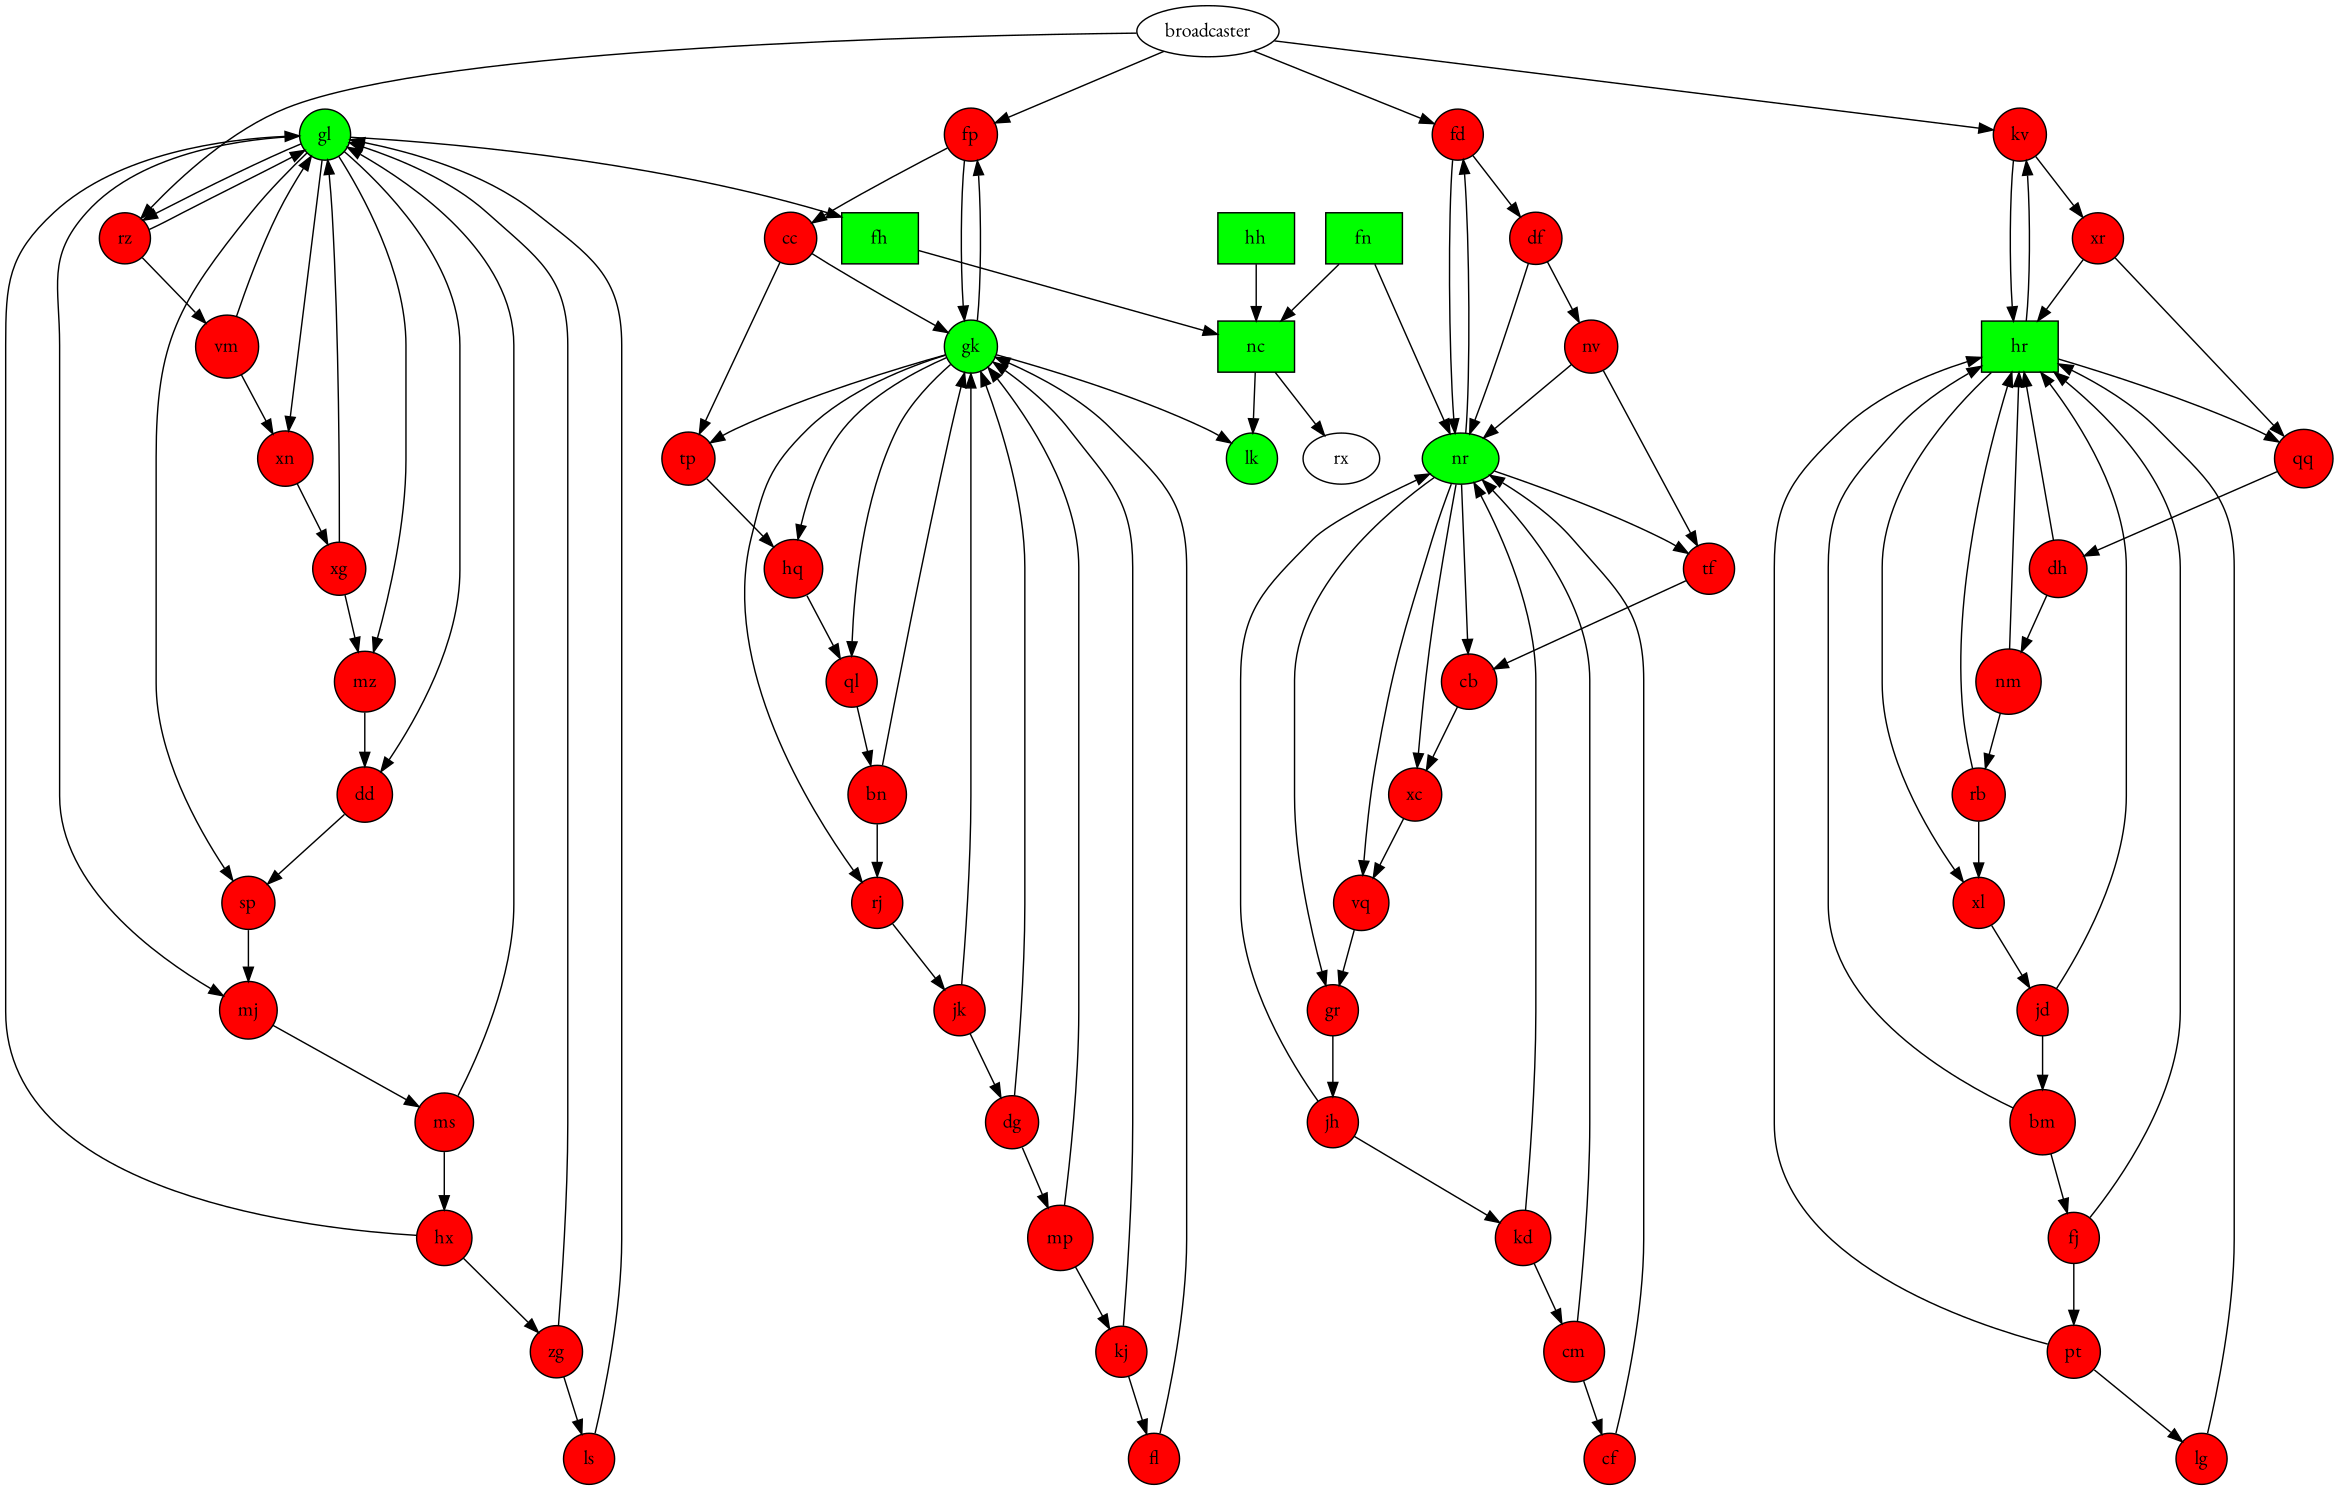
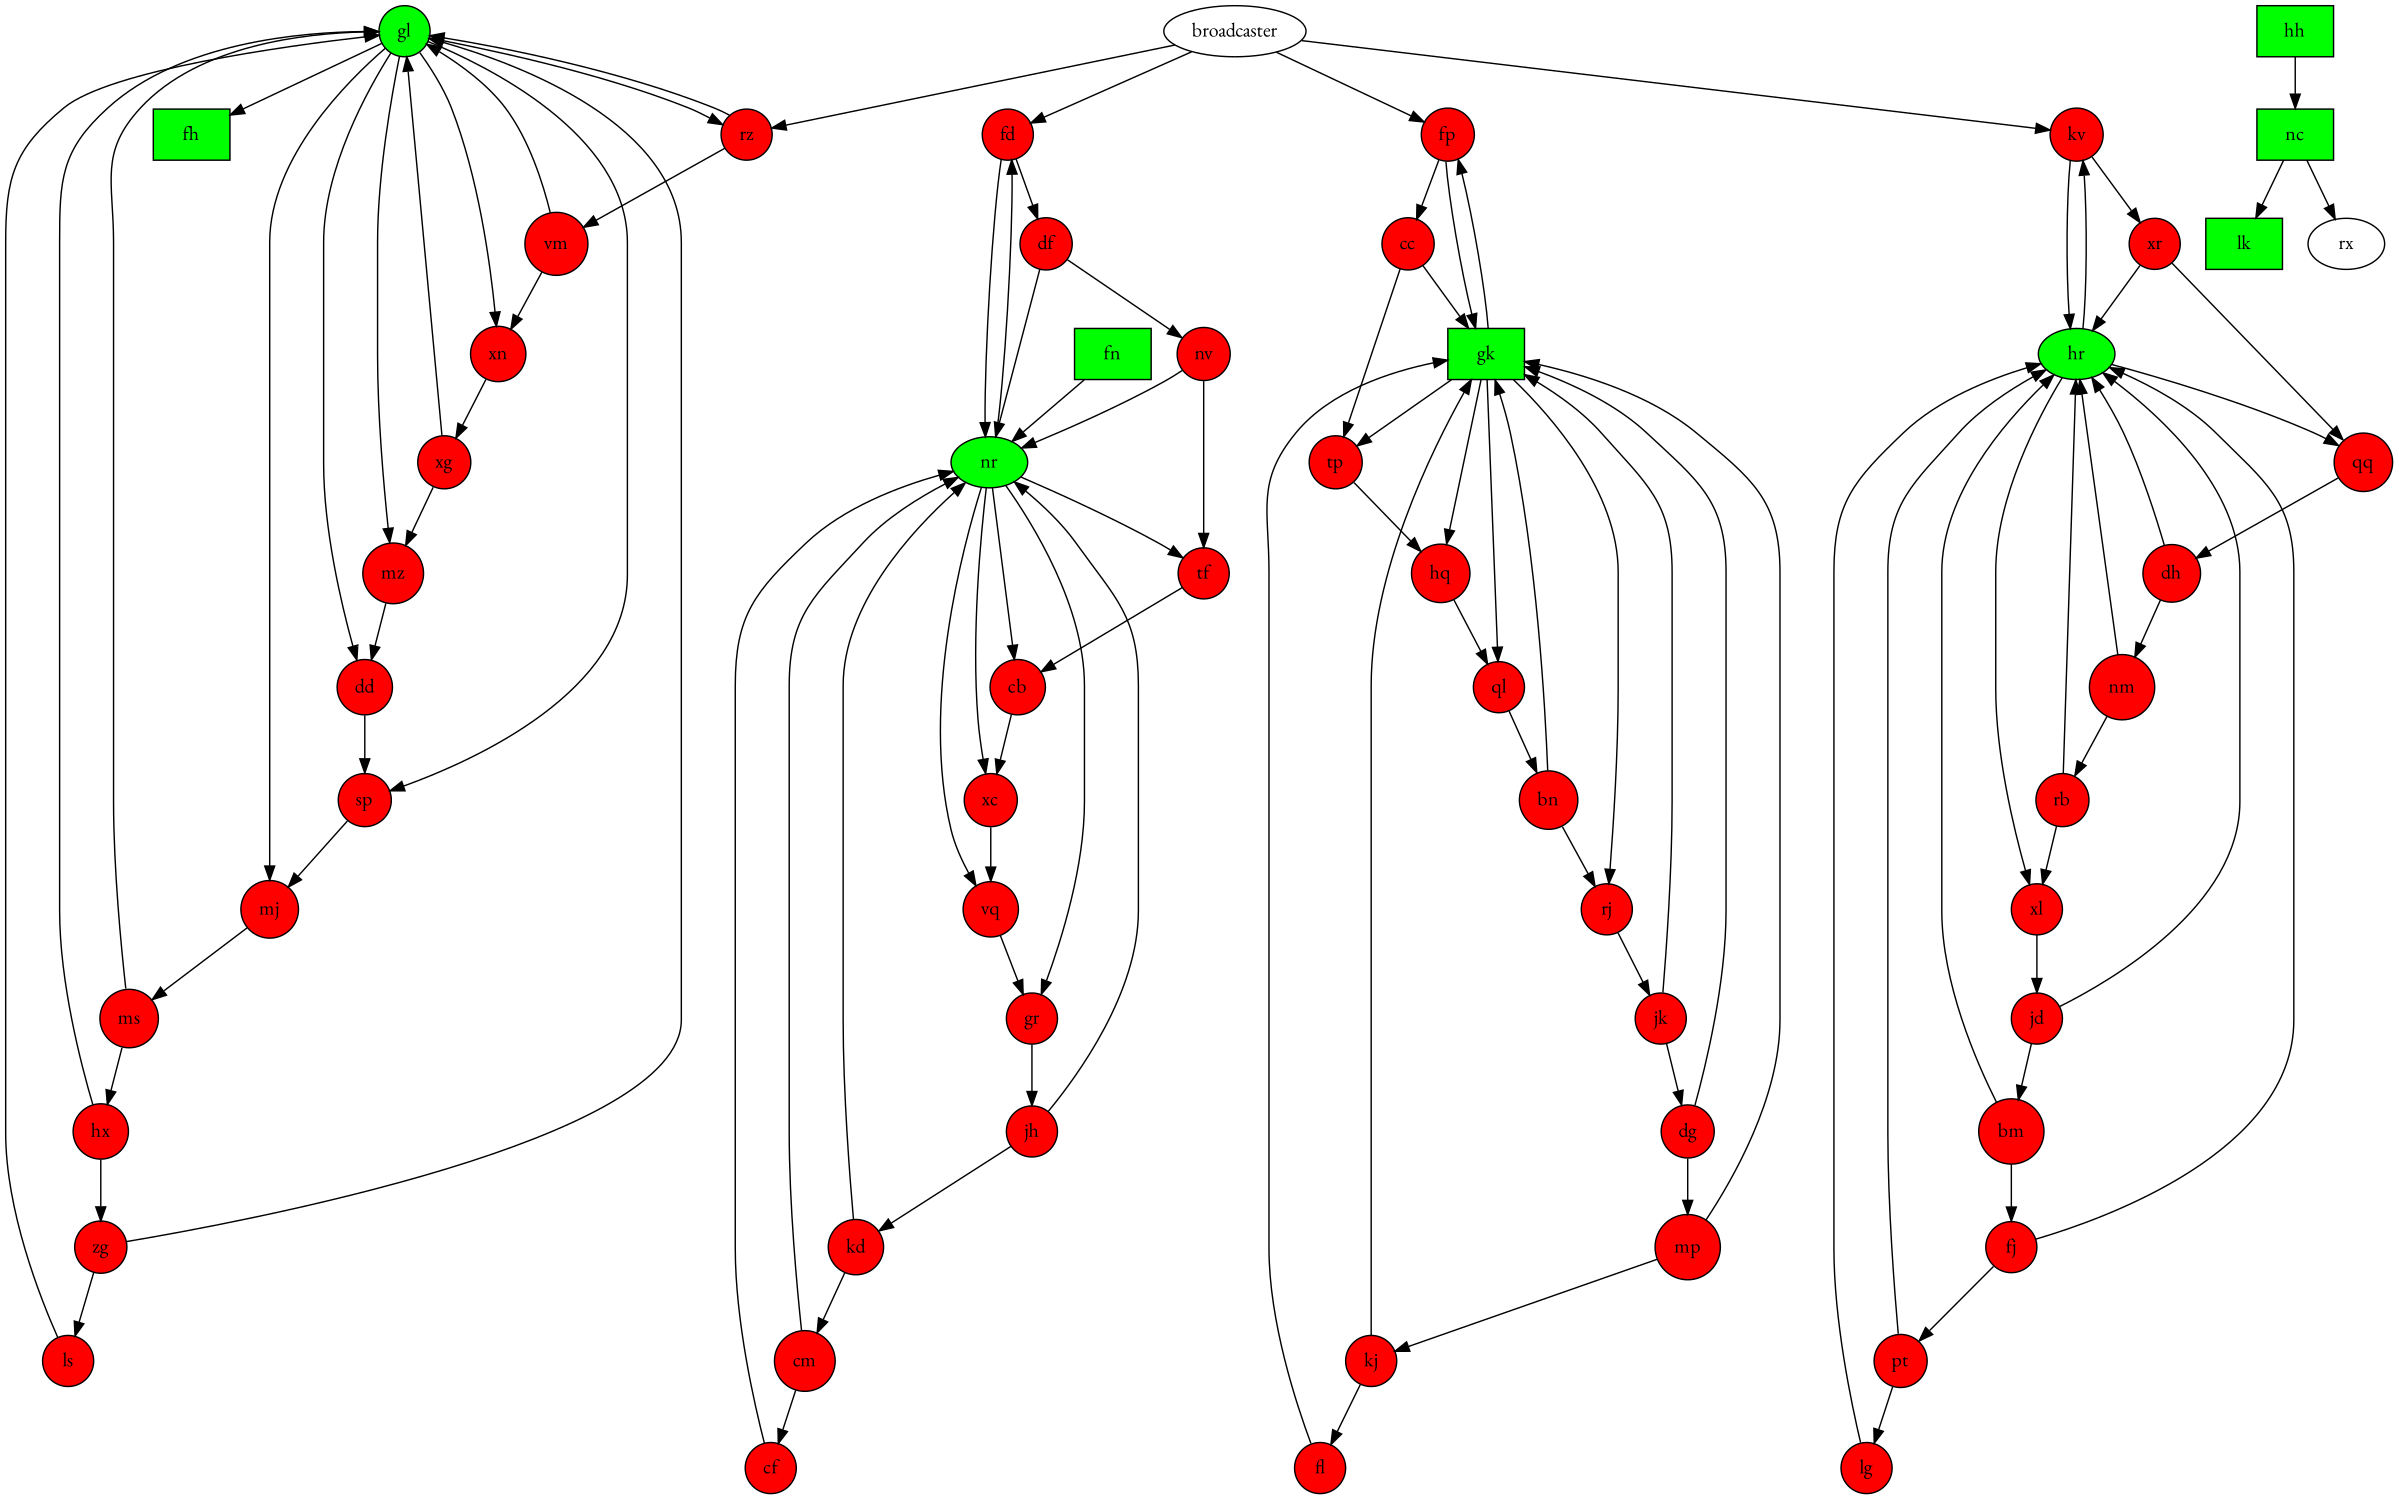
edge "fn" -> "nc": removed
edge "fh" -> "nc": removed
node "gk": shape circle -> box
node "hr": shape box -> ellipse
edge "gk" -> "lk": removed
node "lk": shape circle -> box
